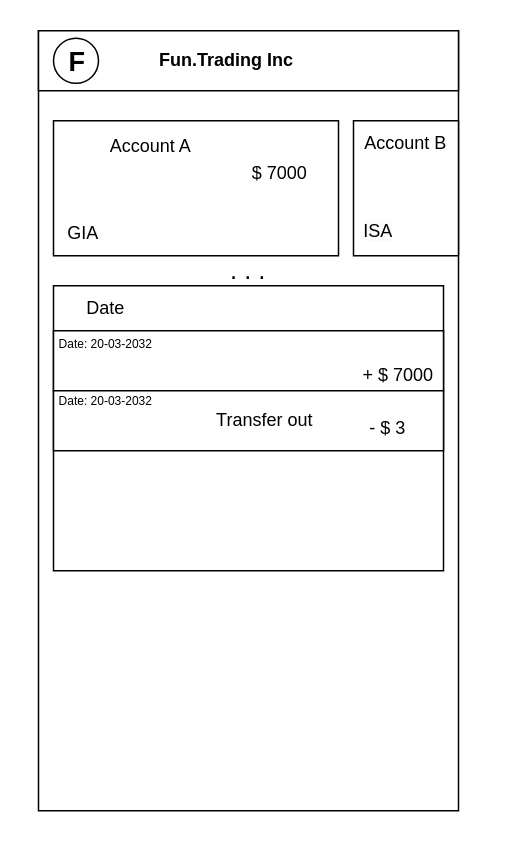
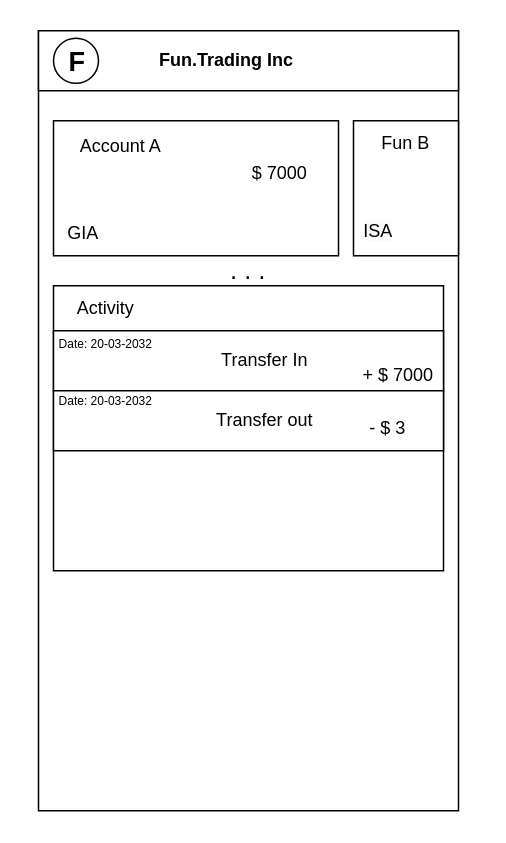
node "Account B": label "Account B" -> "Fun B"
node "Account A": moved (151, 146) -> (121, 146)
node "Date": label "Date" -> "Activity"
node "Transfer In": added
